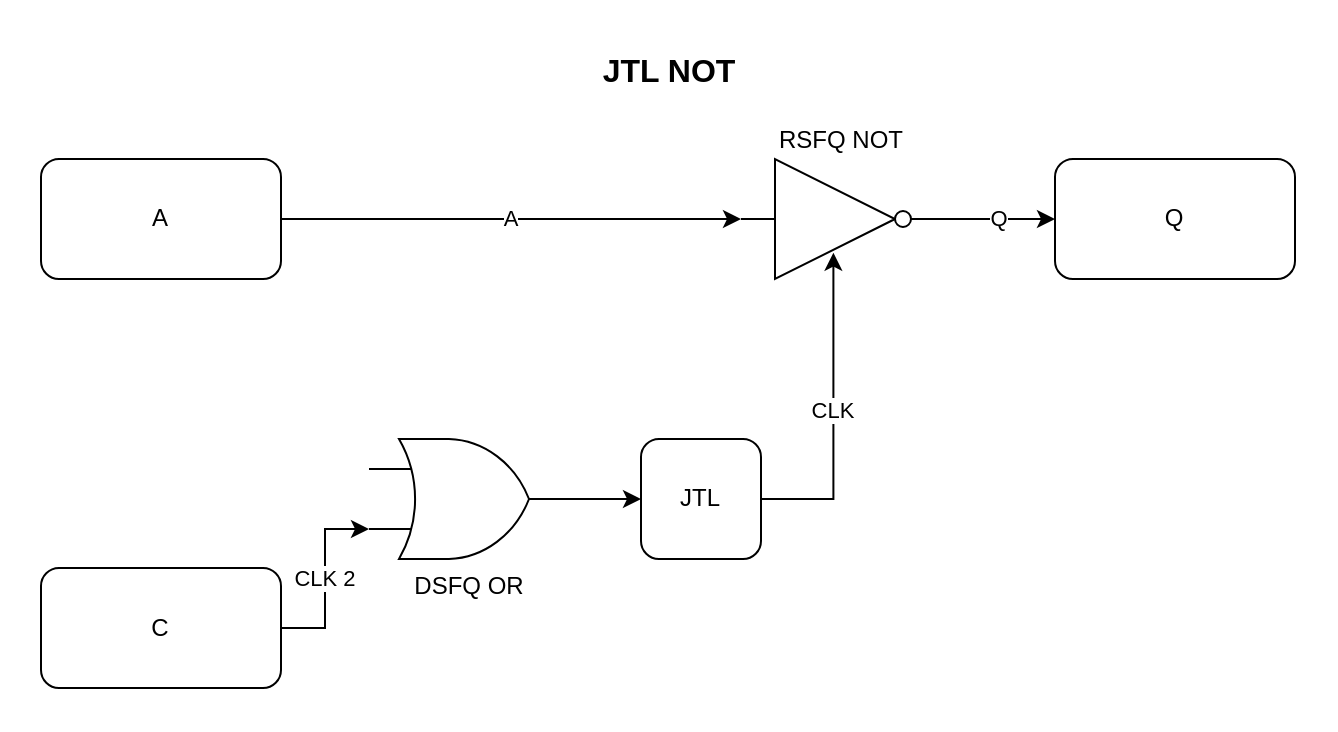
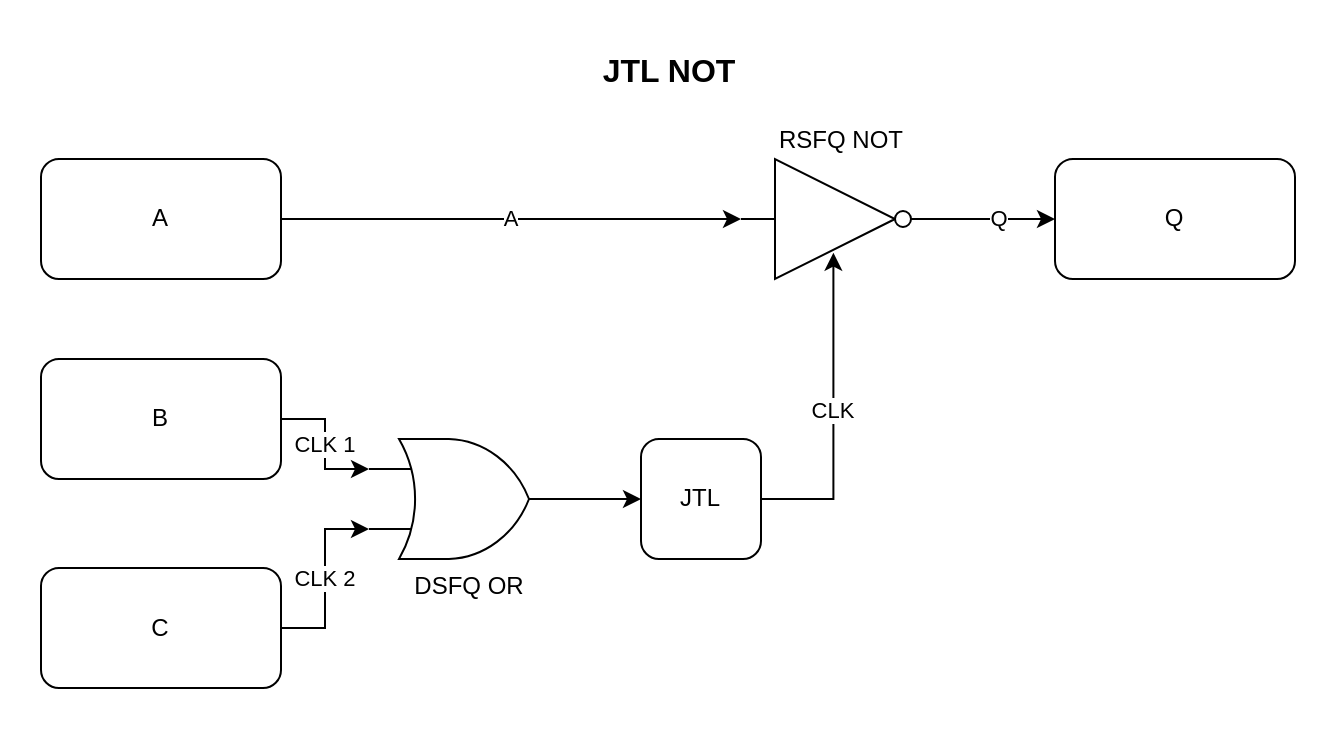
node "B": added
edge "B" -> "DSFQ OR": added, label "CLK 1"
